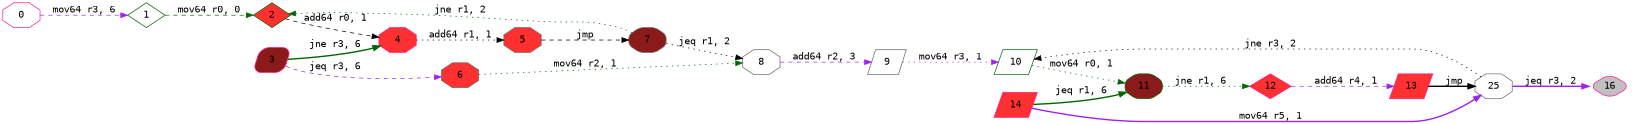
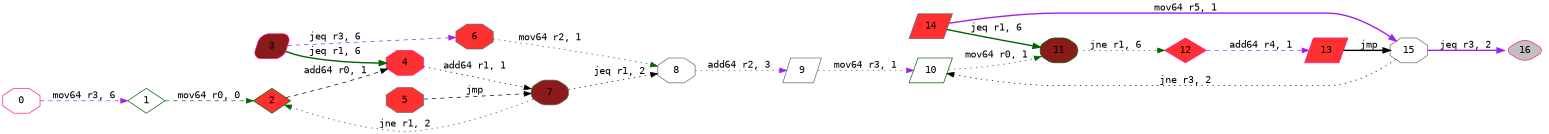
edge "4" -> "5": now "4" -> "7"
edge "3" -> "4": label "jne r3, 6" -> "jeq r1, 6"
edge "8" -> "9": style dashed -> dotted
node "25": label "25" -> "15"
node "14": color deeppink -> gray40
